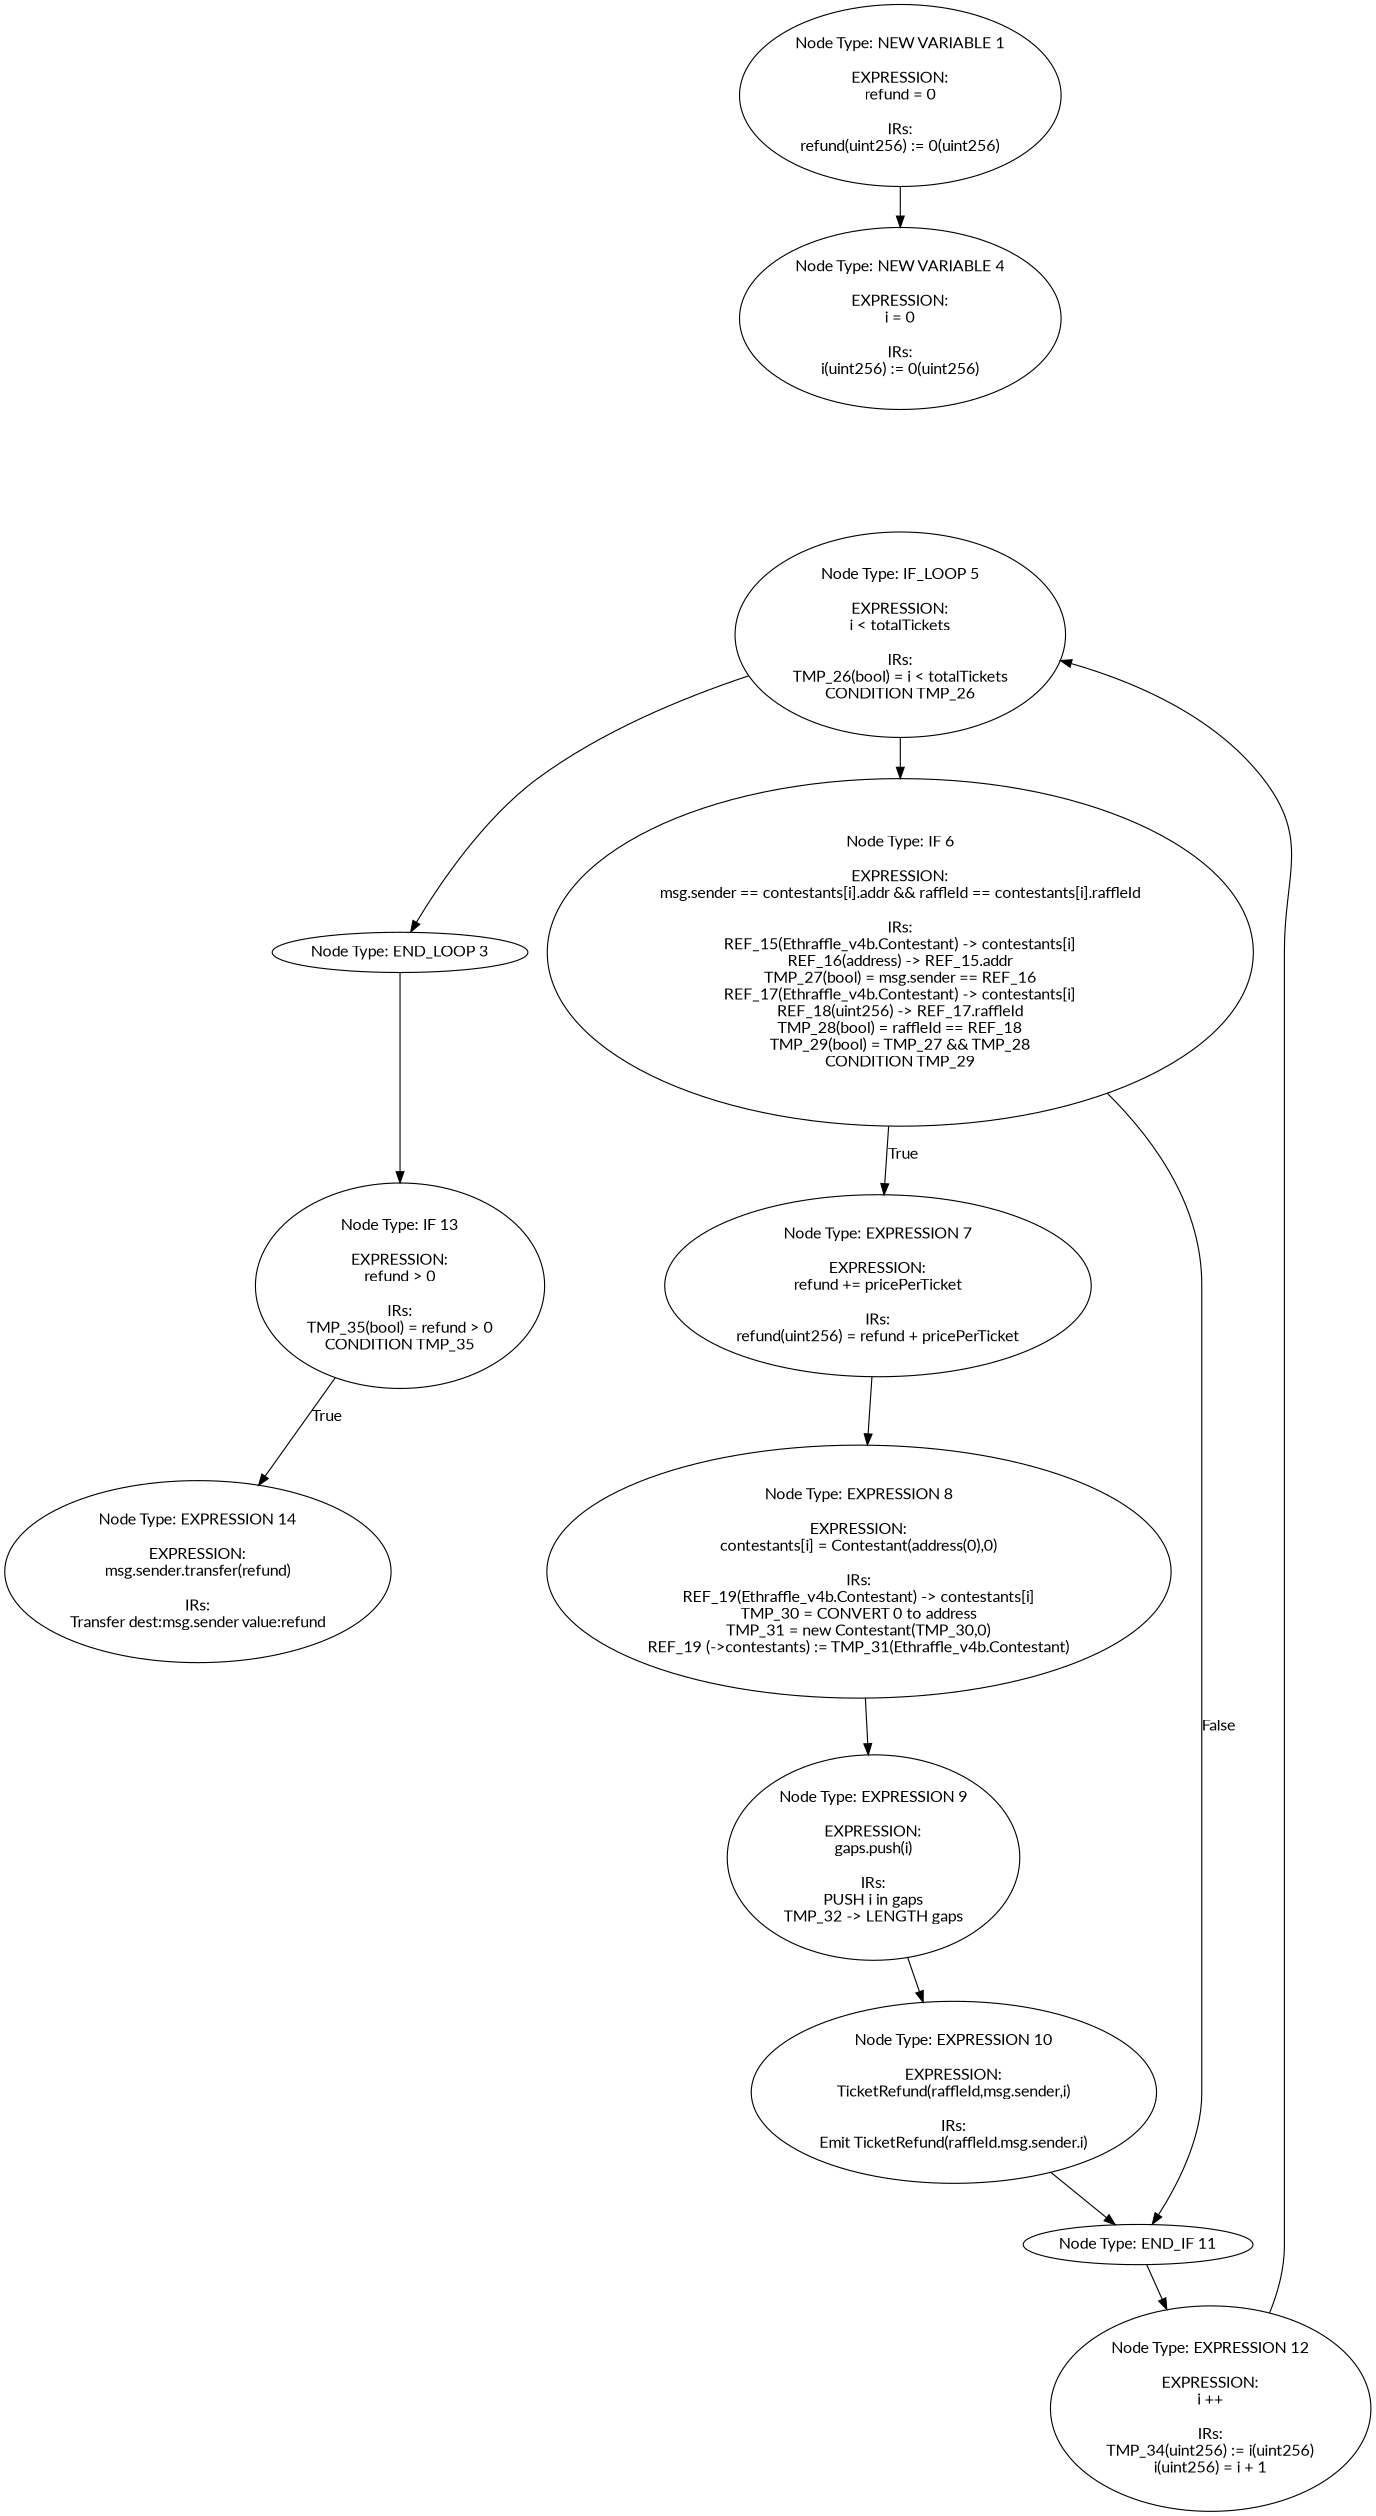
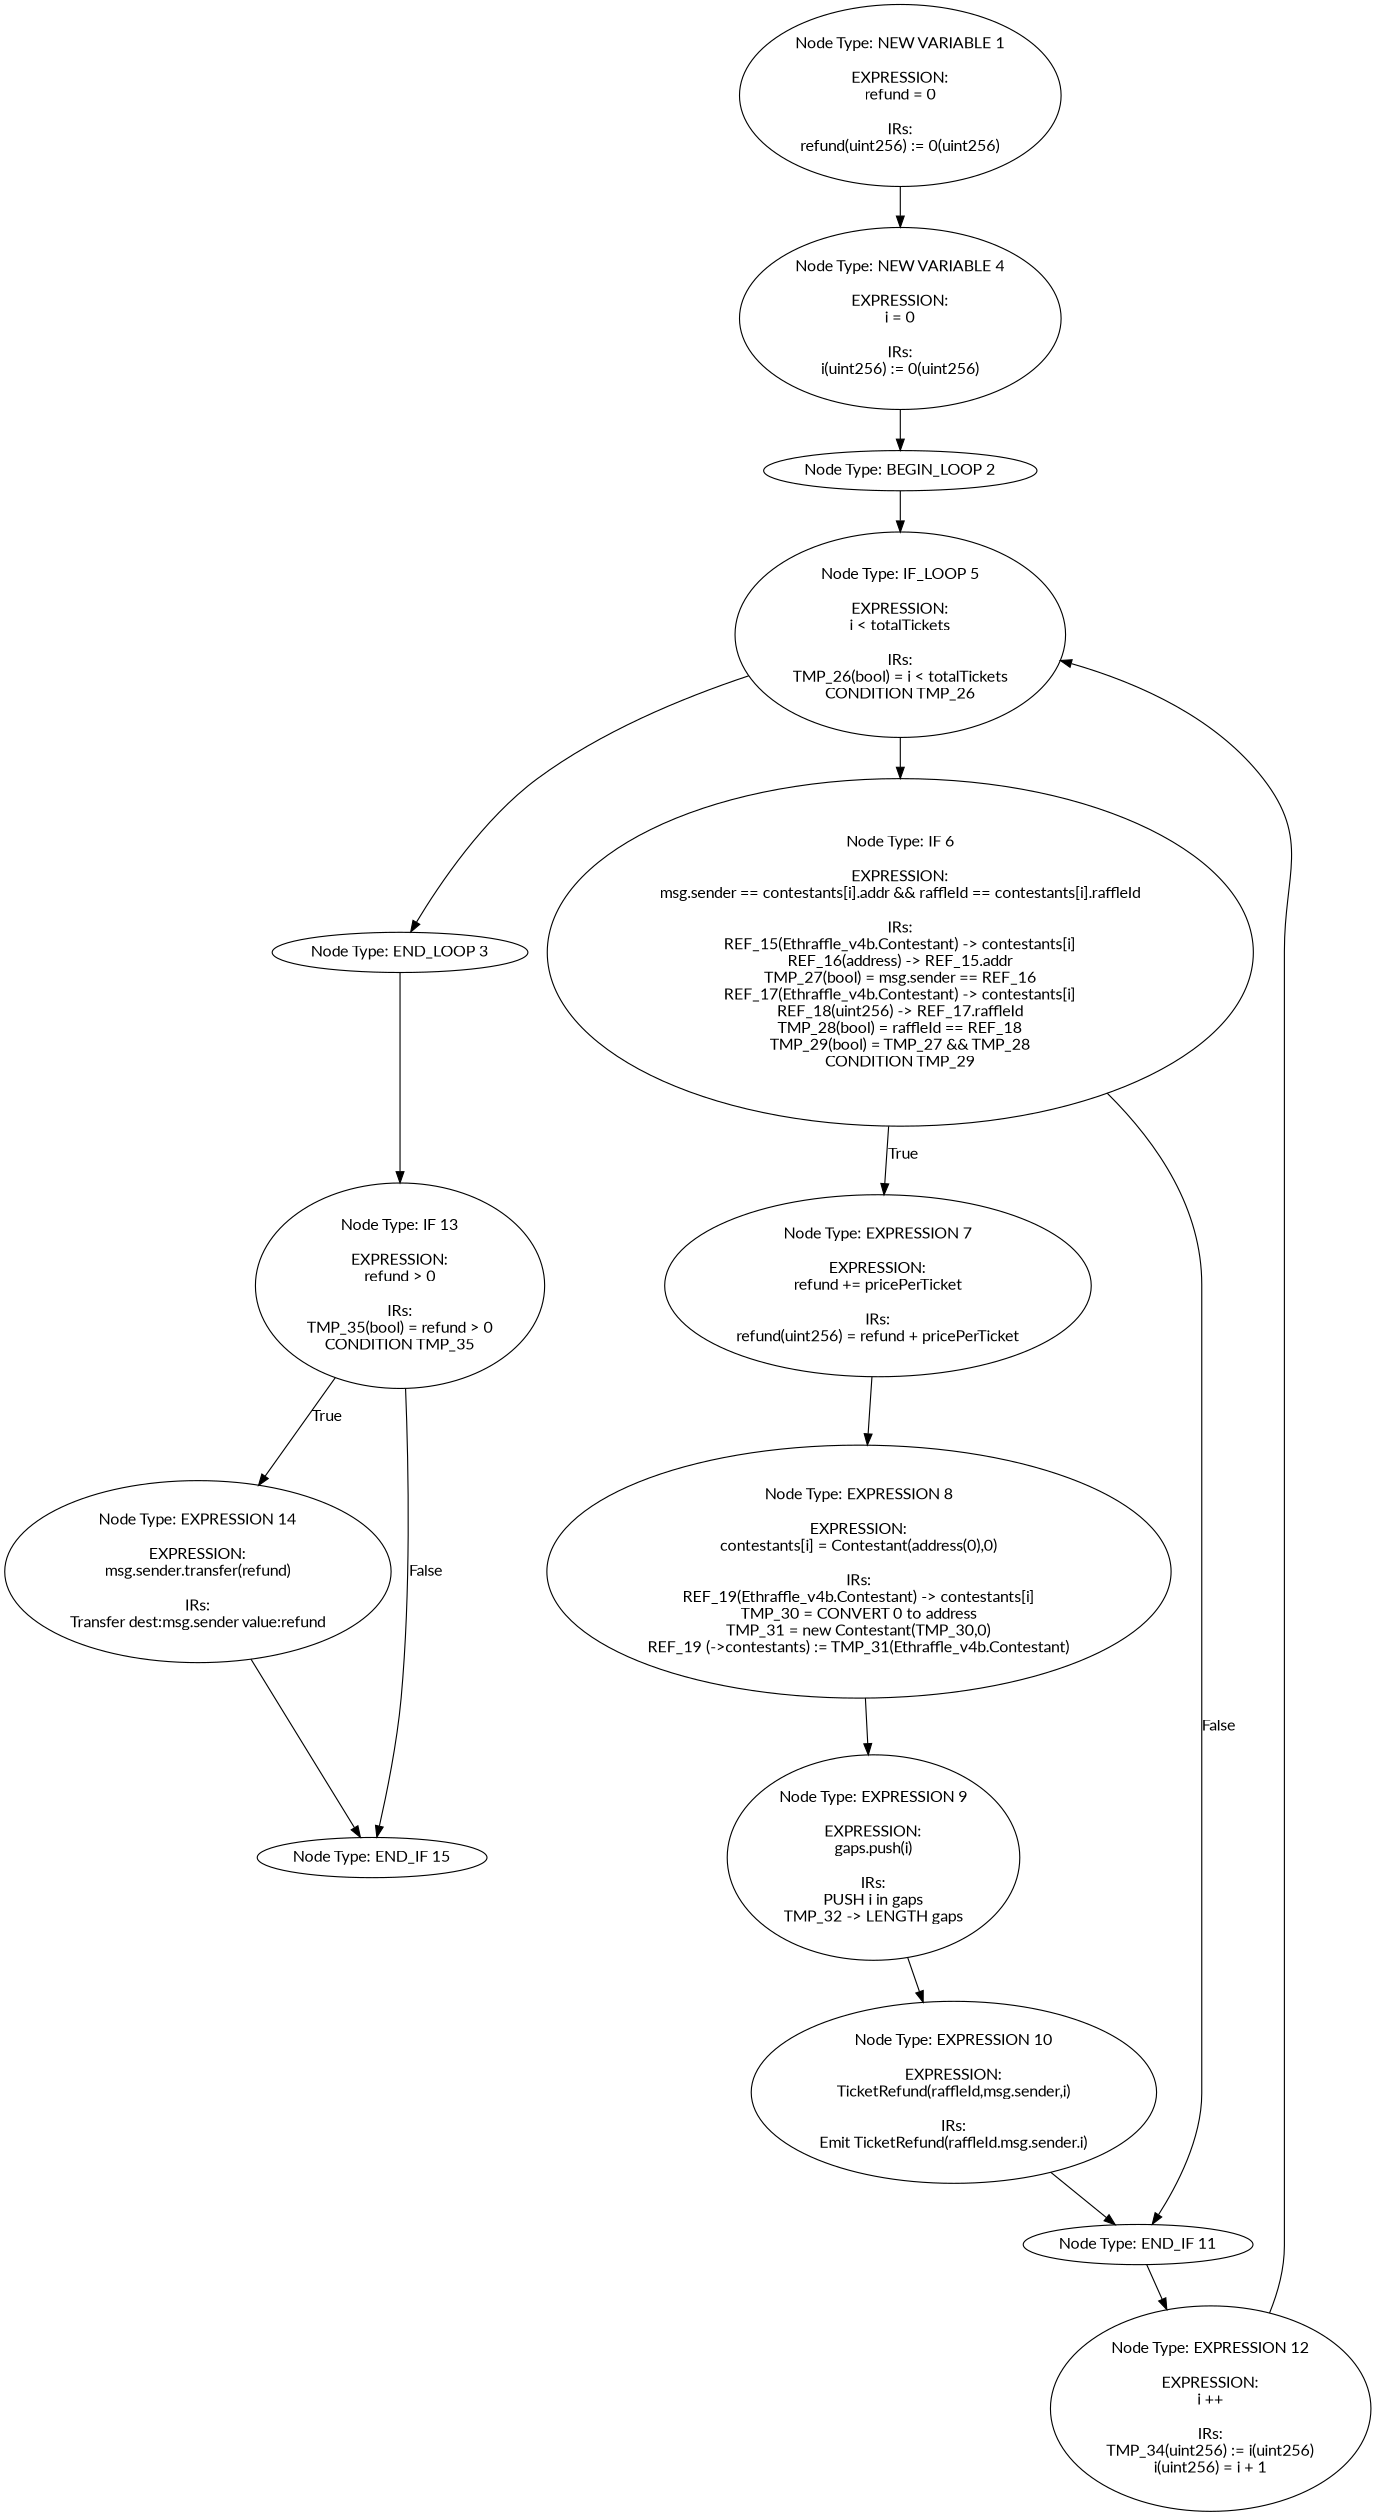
node "Node Type: BEGIN_LOOP 2": added
node "Node Type: END_IF 15": added
